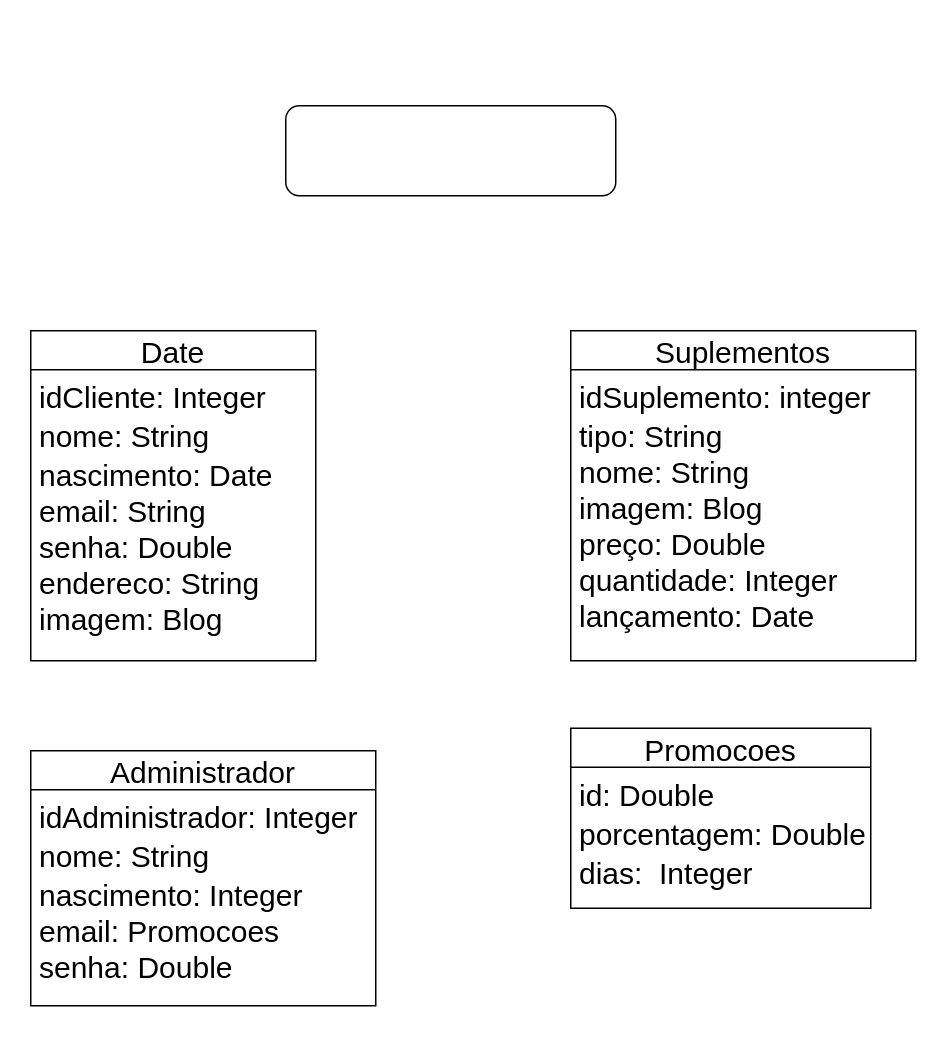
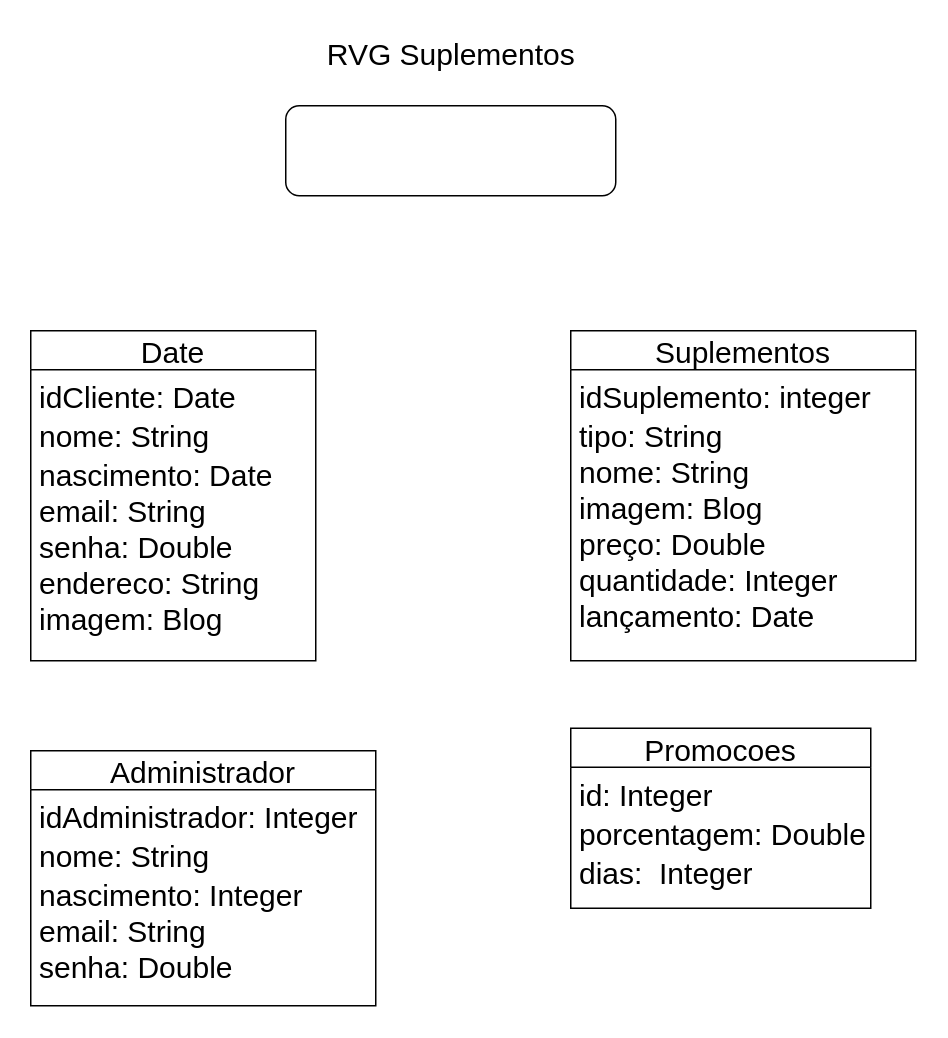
node "RVG Suplementos": added
node "idCliente: Integer": label "idCliente: Integer" -> "idCliente: Date"
node "id: Double": label "id: Double" -> "id: Integer"
node "nascimento: Integer email: Promocoes senha: Double": label "nascimento: Integer email: Promocoes senha: Double" -> "nascimento: Integer email: String senha: Double"
